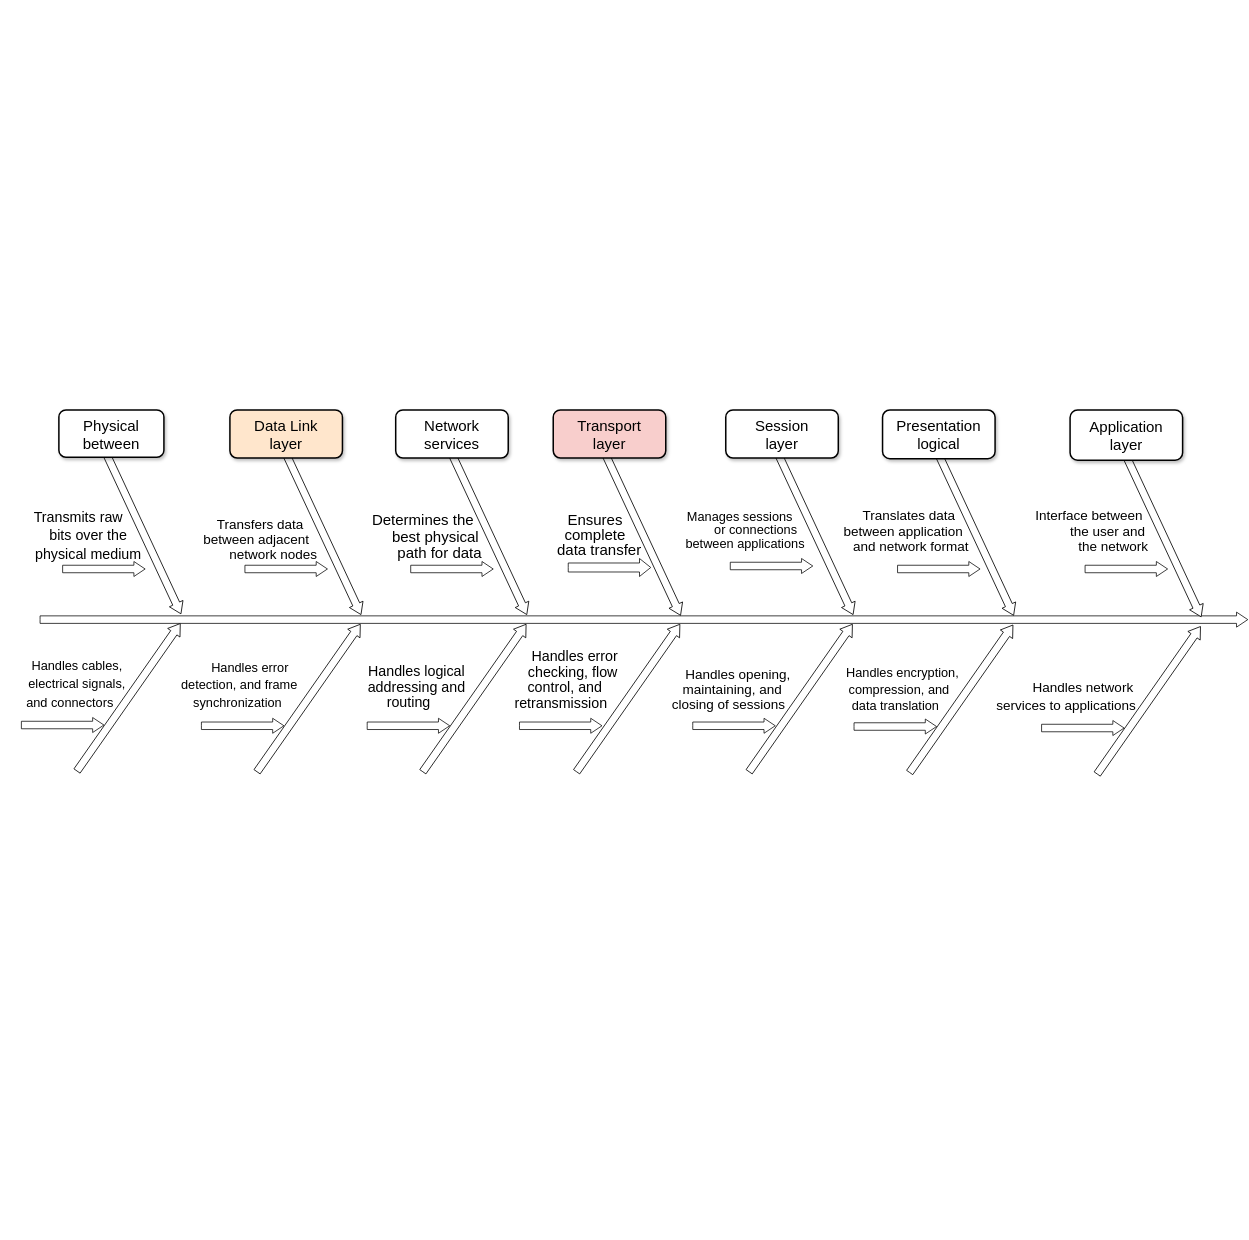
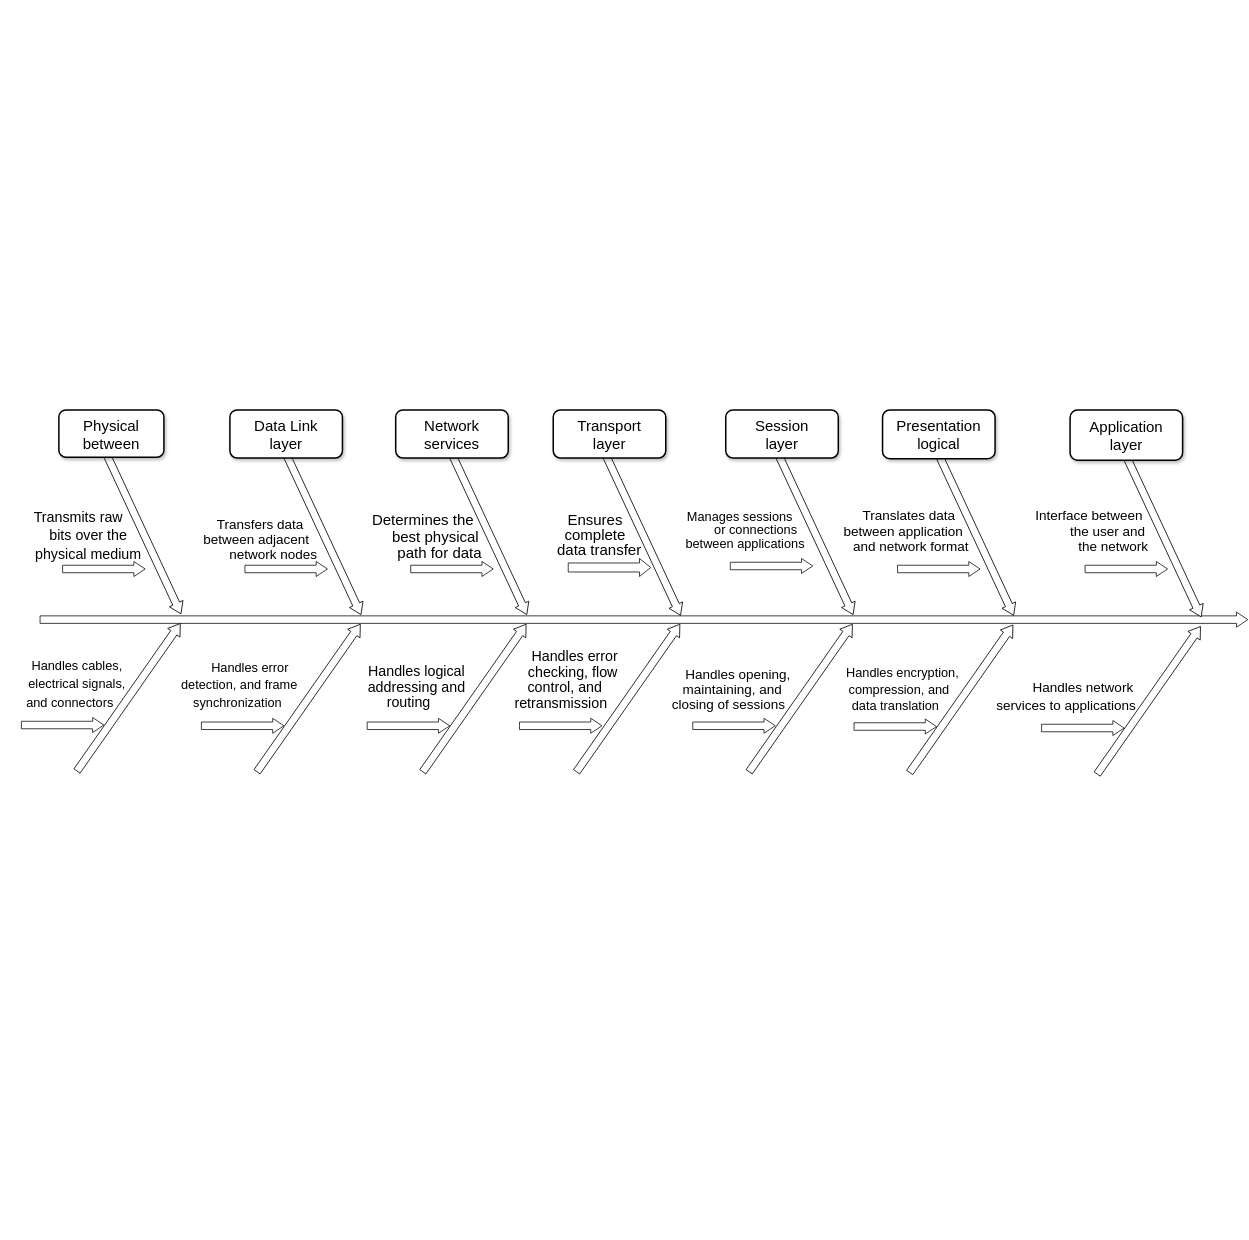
node "Data Link layer": fillcolor #ffe6cc -> #ffffff
node "Transport layer": fillcolor #f8cecc -> #ffffff
